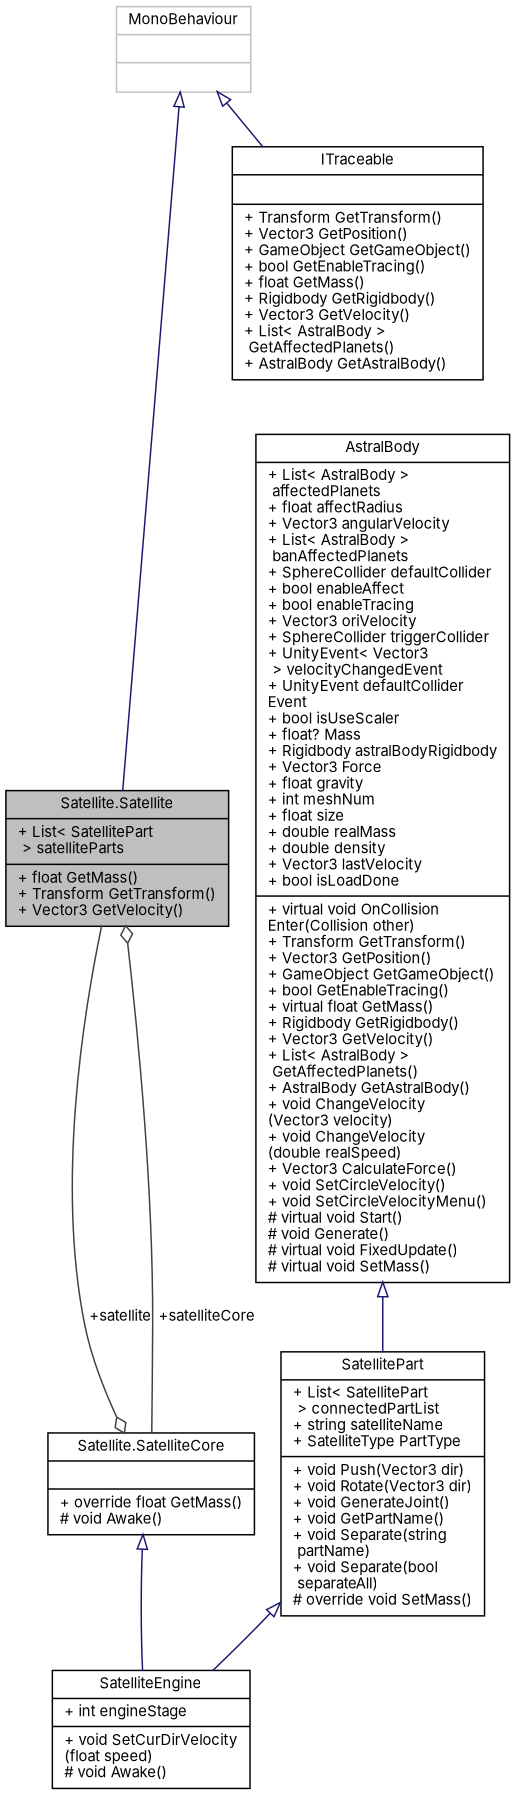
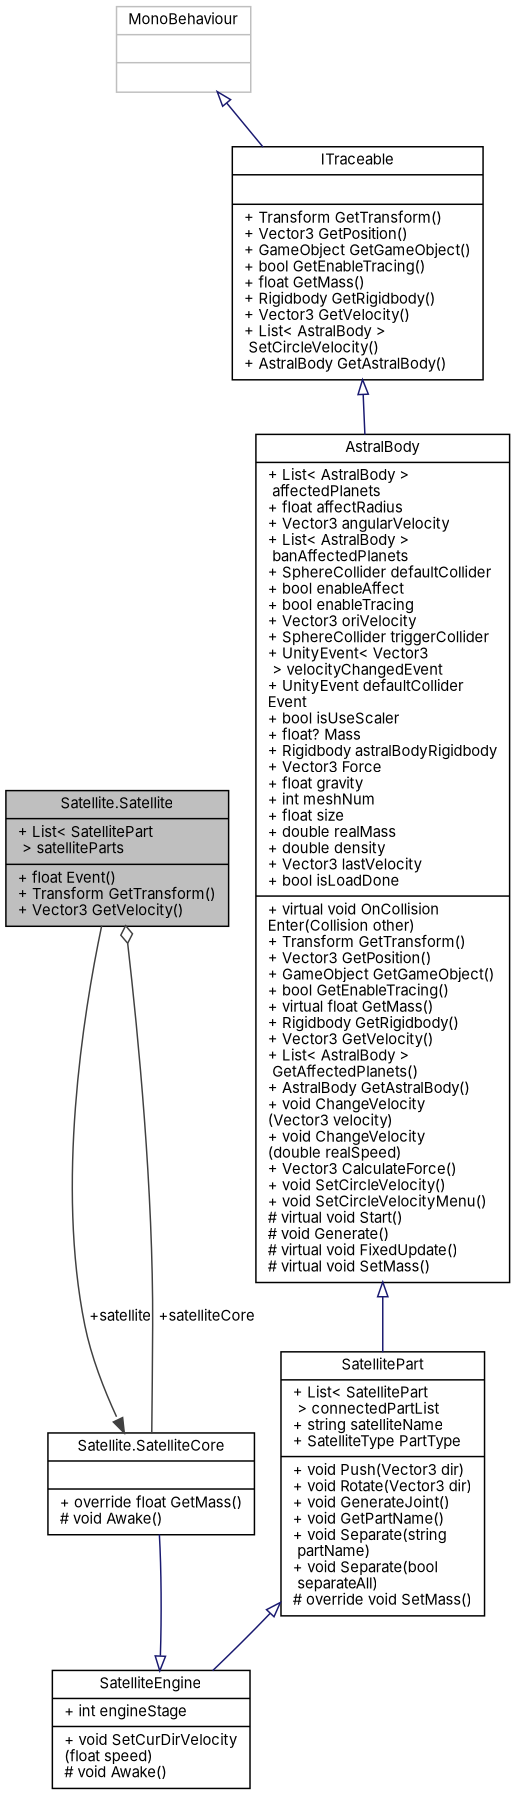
node "ITraceable": text "GetAffectedPlanets()" -> "SetCircleVelocity()"
edge "AstralBody" -> "ITraceable": added
edge "Satellite.Satellite" -> "MonoBehaviour": removed
node "Satellite.Satellite": text "+ float GetMass()" -> "+ float Event()"
edge "Satellite.Satellite" -> "Satellite.SatelliteCore": arrowhead odiamond -> normal
edge "SatelliteEngine" -> "Satellite.SatelliteCore": reversed
